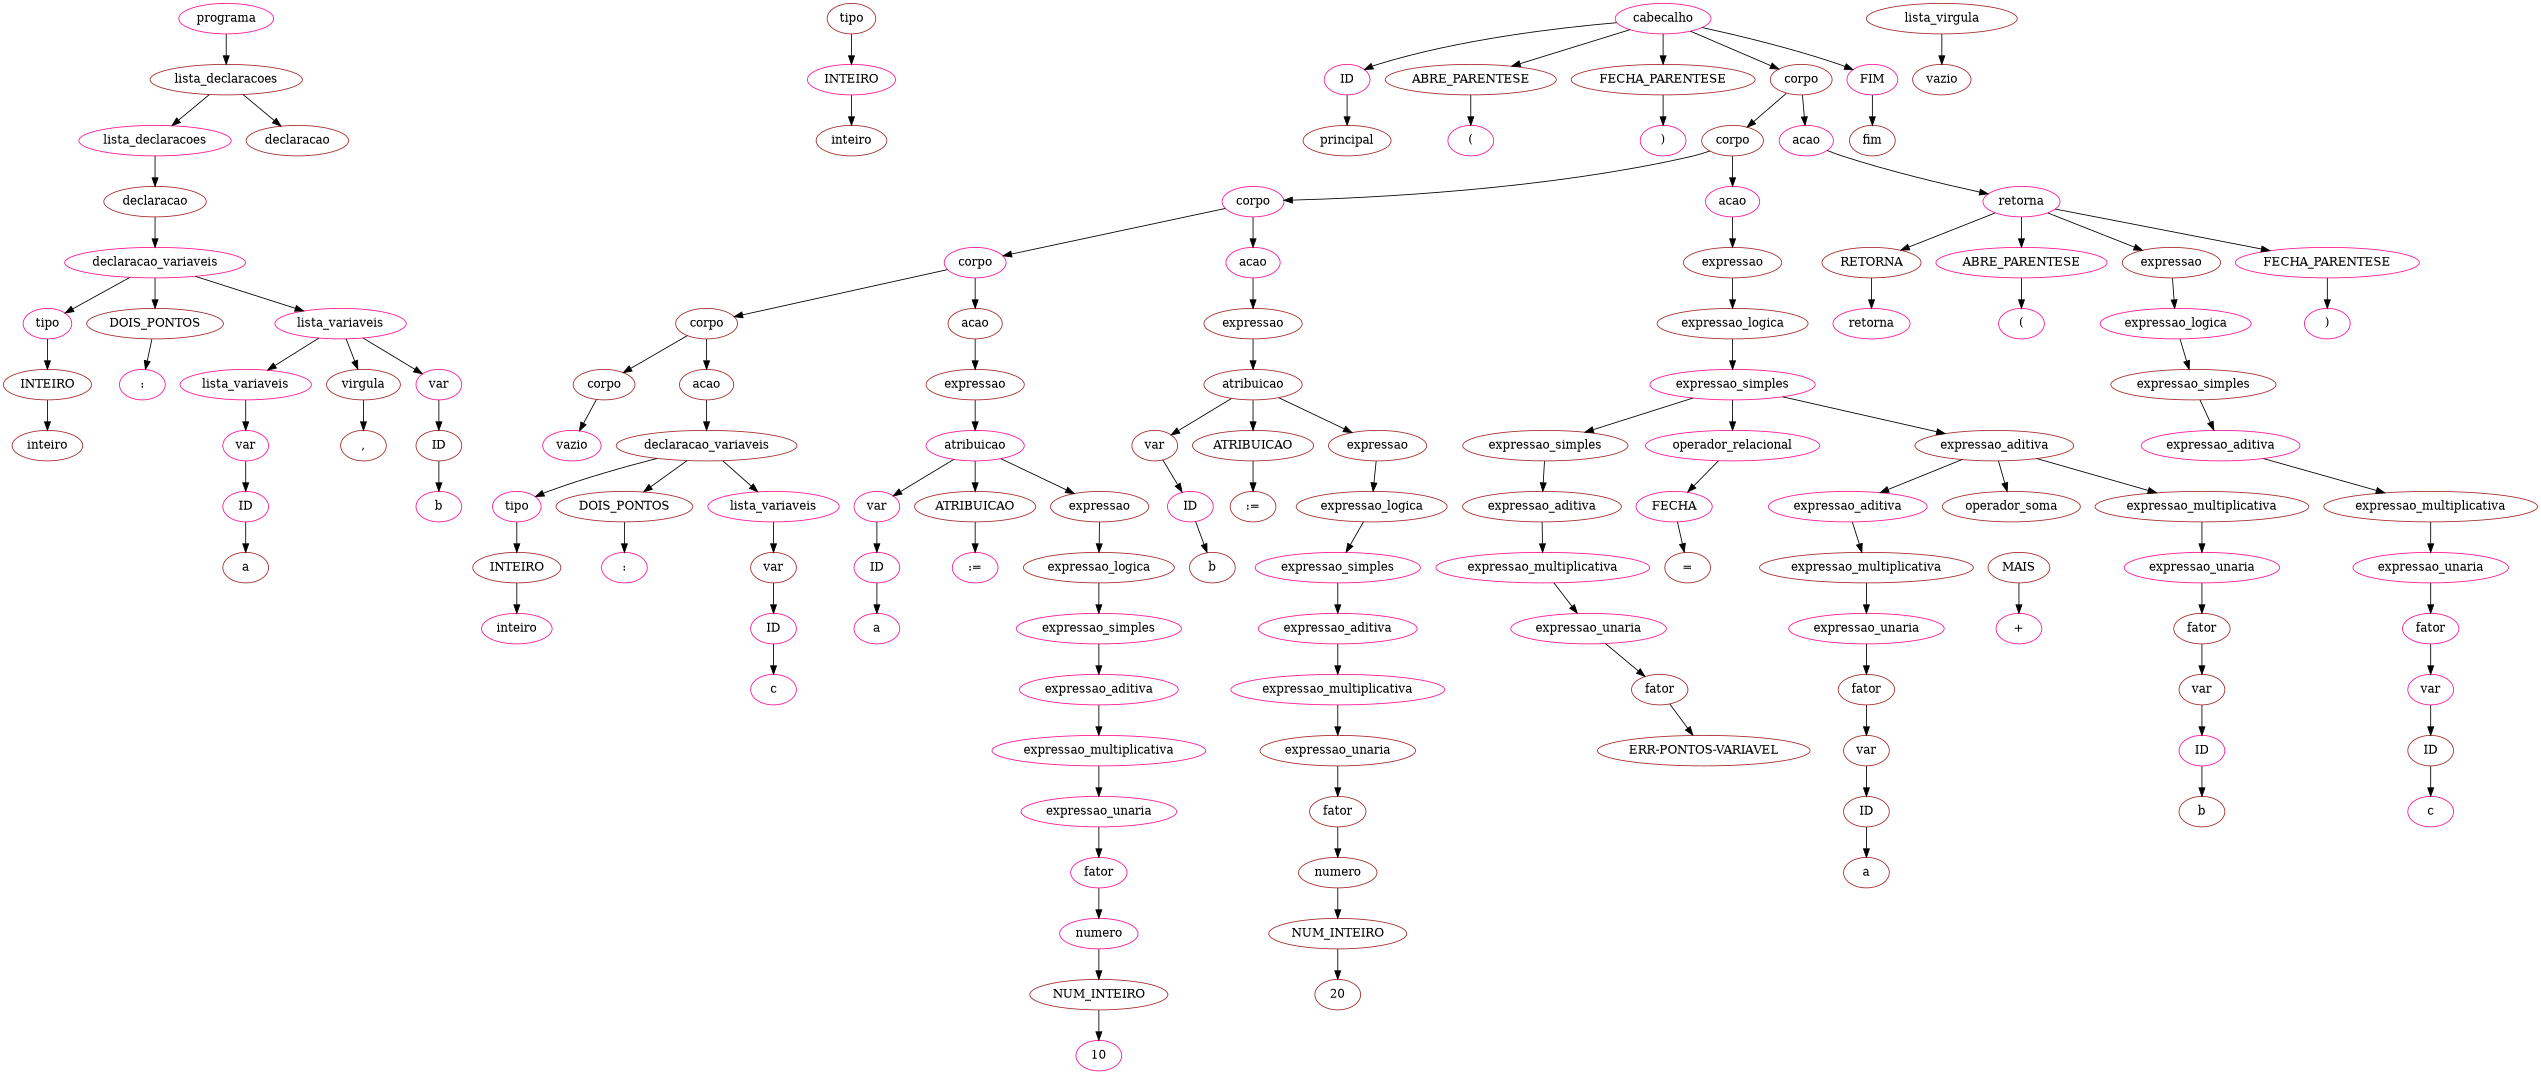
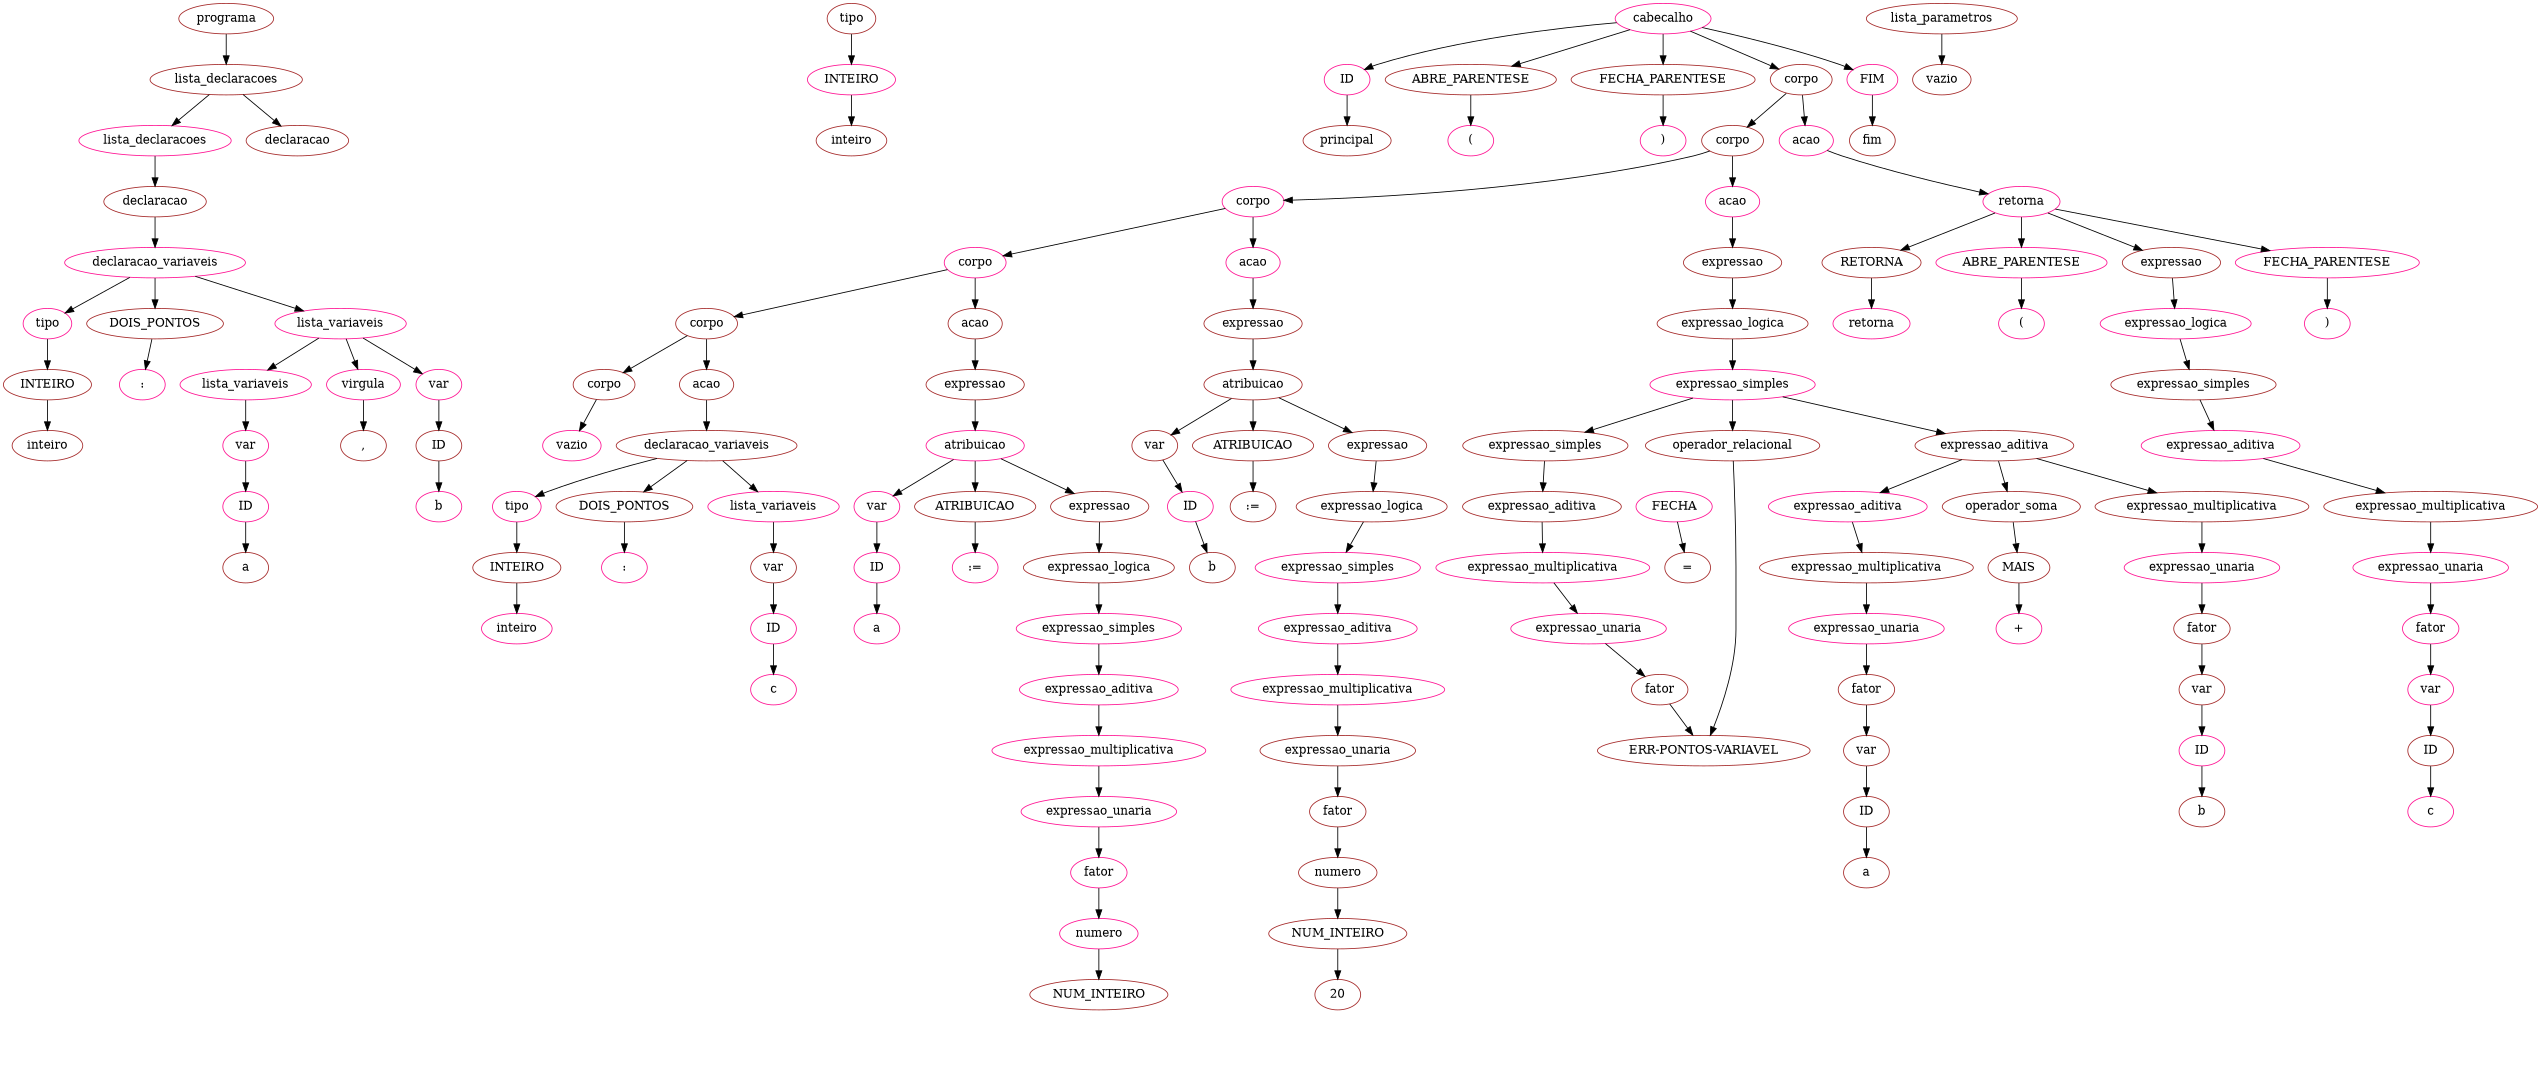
node "programa": color deeppink -> brown
node "lista_virgula": label "lista_virgula" -> "lista_parametros"
node "virgula": color brown -> deeppink
node "operador_relacional": color deeppink -> brown
edge "operador_relacional" -> "FECHA": now "operador_relacional" -> "ERR-PONTOS-VARIAVEL"
edge "operador_soma" -> "MAIS": added
node "10": removed
